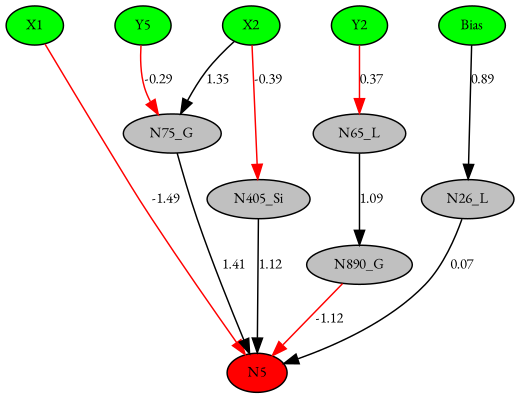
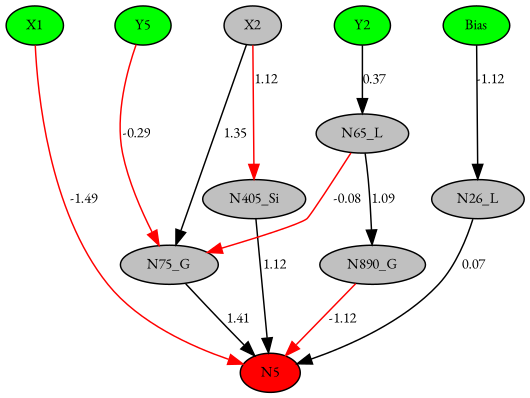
node "X2": fillcolor green -> gray
edge "Y2" -> "N65_L": color red -> black
edge "X2" -> "N405_Si": label "-0.39" -> "1.12"
edge "Bias" -> "N26_L": label "0.89" -> "-1.12"
edge "N65_L" -> "N75_G": added, label "-0.08"
